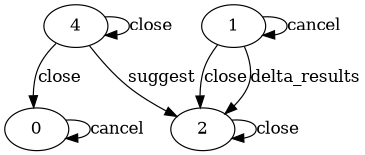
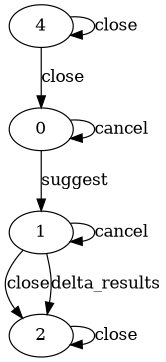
edge "4" -> "2": removed, label "suggest"
edge "0" -> "1": added, label "suggest"
